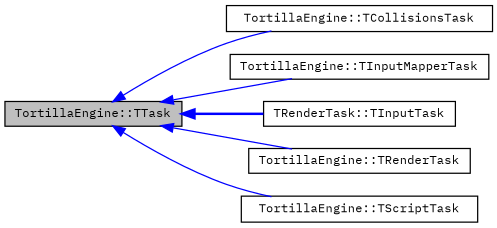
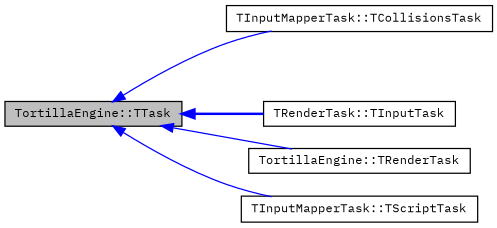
node "TortillaEngine::TCollisionsTask": label "TortillaEngine::TCollisionsTask" -> "TInputMapperTask::TCollisionsTask"
node "TortillaEngine::TInputMapperTask": removed
node "TortillaEngine::TScriptTask": label "TortillaEngine::TScriptTask" -> "TInputMapperTask::TScriptTask"
